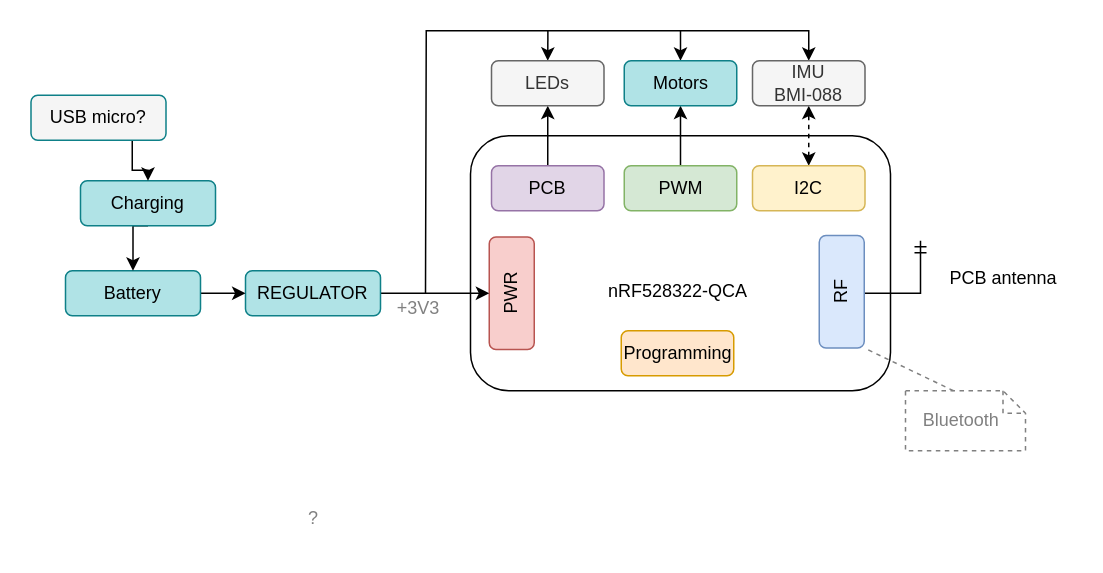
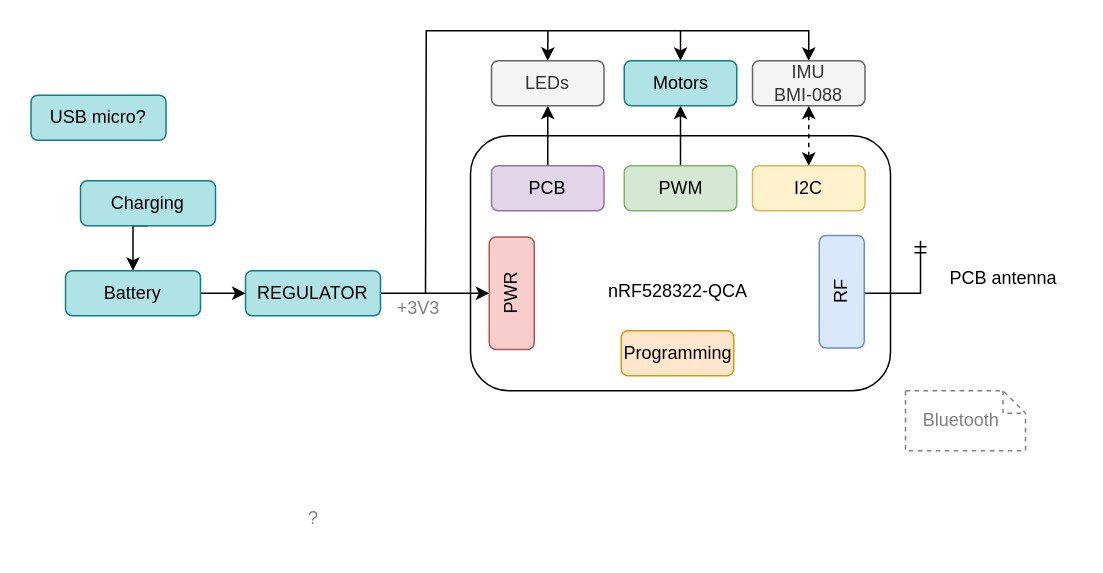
node "USB micro?": fillcolor #f5f5f5 -> #b0e3e6
edge "USB micro?" -> "Charging": removed
edge "RF" -- "Bluetooth": removed
